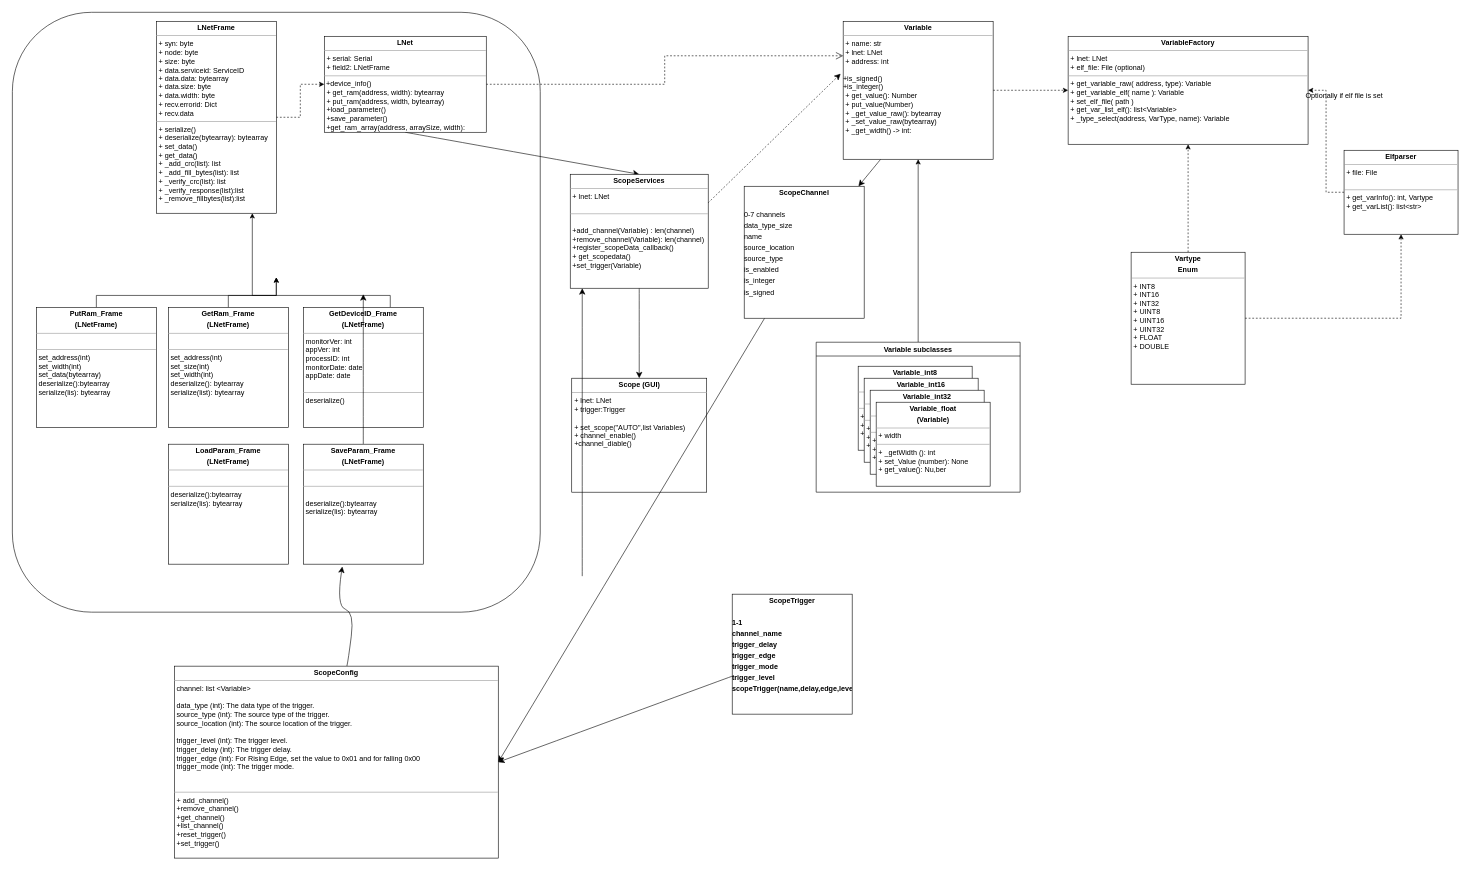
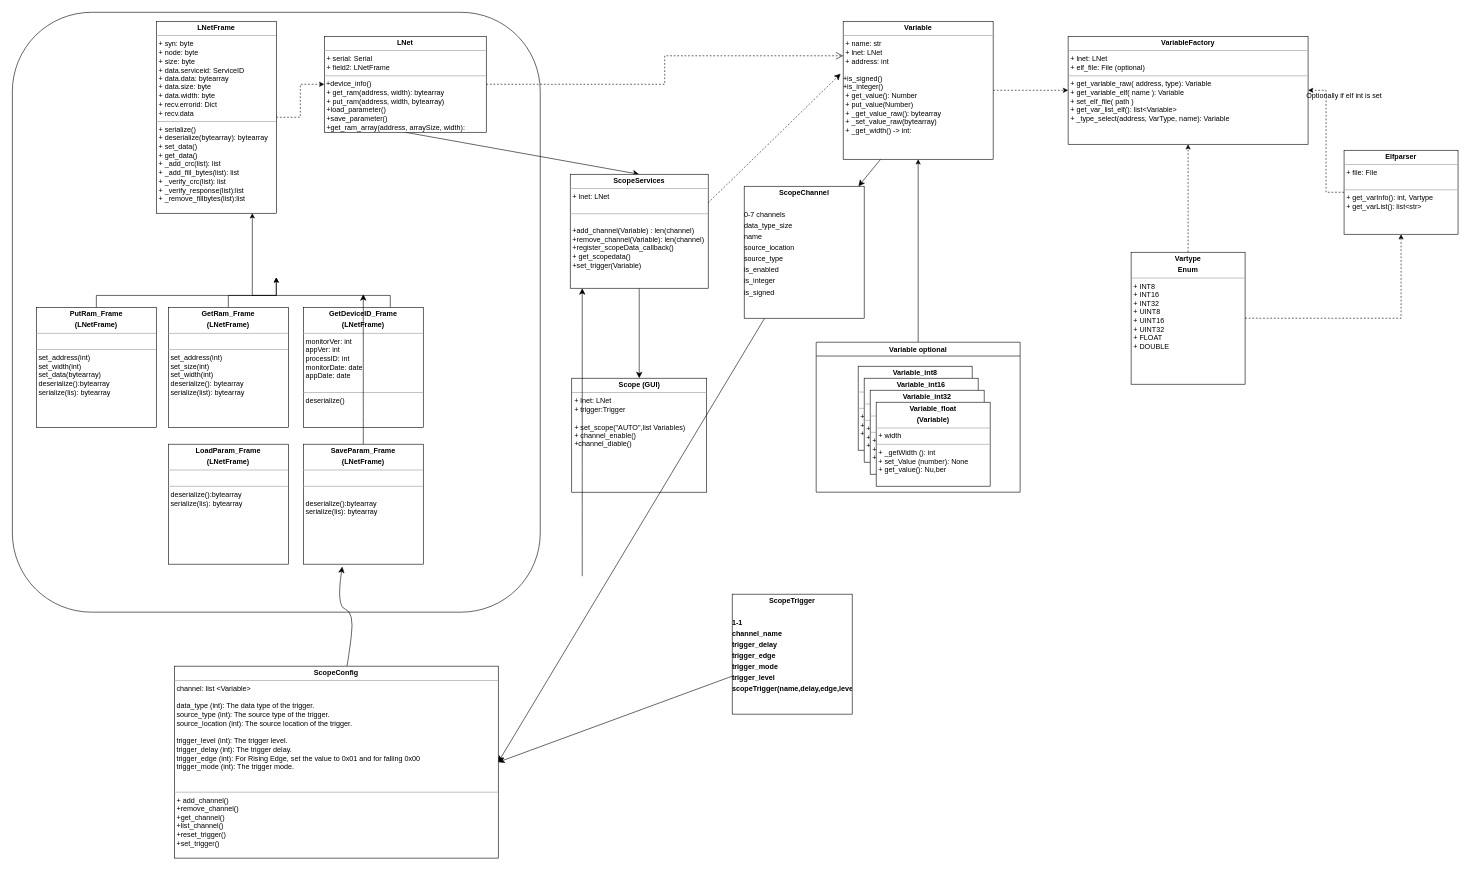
node "Optionally if elf file is set": label "Optionally if elf file is set" -> "Optionally if elf int is set"
node "Variable subclasses": label "Variable subclasses" -> "Variable optional"
